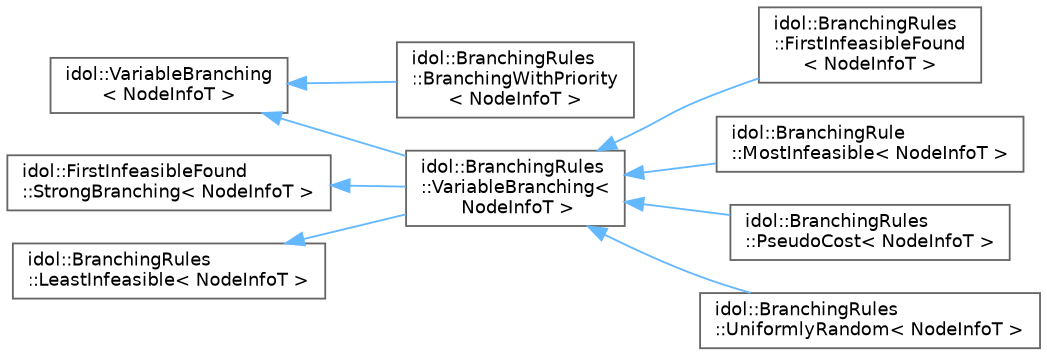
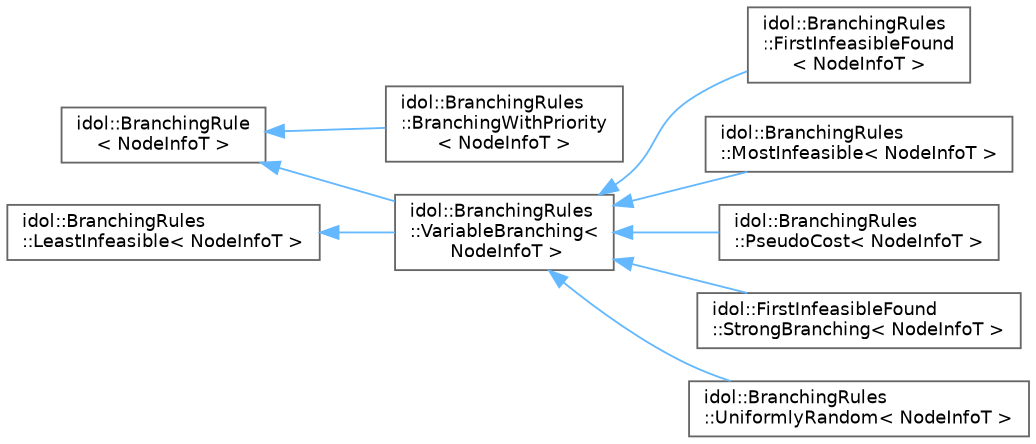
node "idol::VariableBranching < NodeInfoT >": label "idol::VariableBranching < NodeInfoT >" -> "idol::BranchingRule < NodeInfoT >"
node "idol::BranchingRule ::MostInfeasible< NodeInfoT >": label "idol::BranchingRule ::MostInfeasible< NodeInfoT >" -> "idol::BranchingRules ::MostInfeasible< NodeInfoT >"
edge "idol::BranchingRules ::VariableBranching< NodeInfoT >" -> "idol::FirstInfeasibleFound ::StrongBranching< NodeInfoT >": reversed
